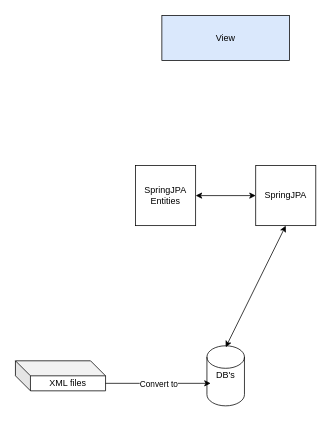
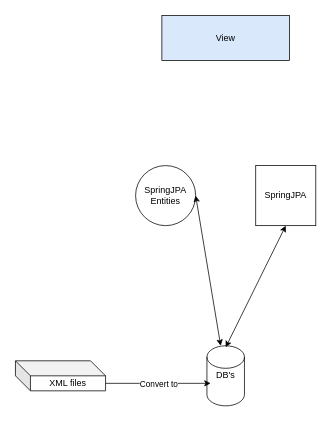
node "SpringJPA Entities": shape rectangle -> ellipse
edge "SpringJPA Entities" -- "SpringJPA": now "SpringJPA Entities" -- "DB's"
